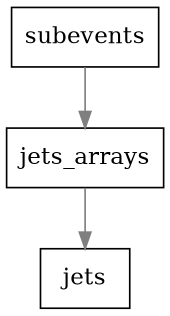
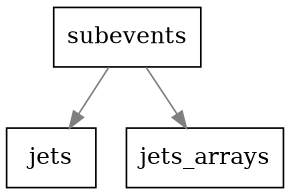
edge "jets_arrays" -> "jets": now "subevents" -> "jets"
